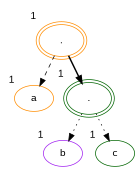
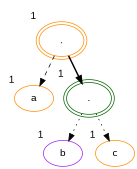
node "c 1": color darkgreen -> darkorange
